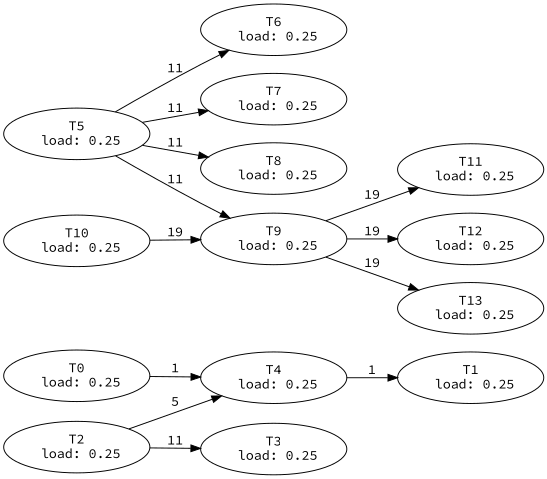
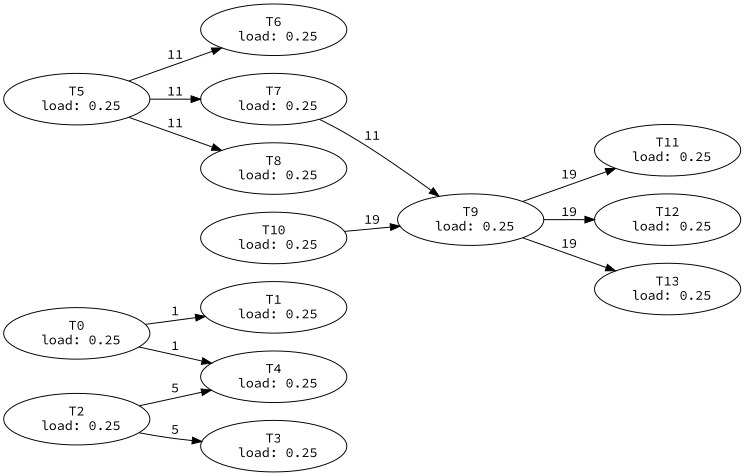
edge "T5 load: 0.25" -> "T9 load: 0.25": now "T7 load: 0.25" -> "T9 load: 0.25"
edge "T4 load: 0.25" -> "T1 load: 0.25": now "T0 load: 0.25" -> "T1 load: 0.25"
edge "T2 load: 0.25" -> "T3 load: 0.25": label "11" -> "5"
